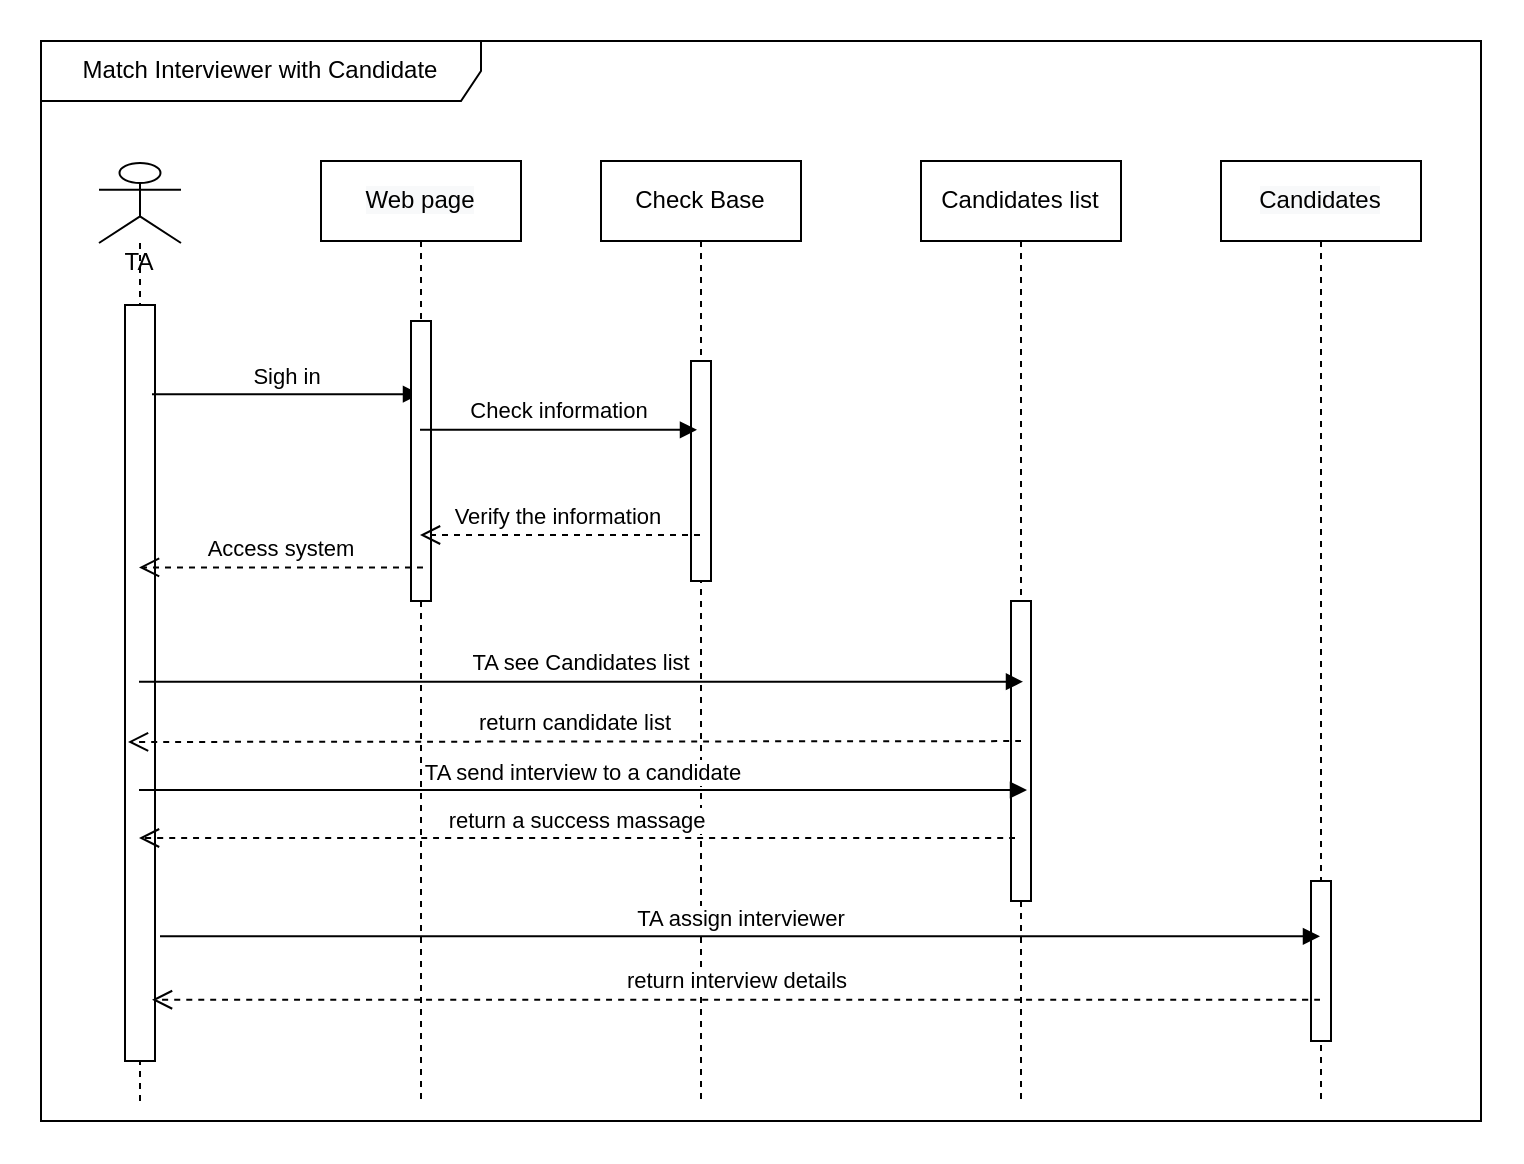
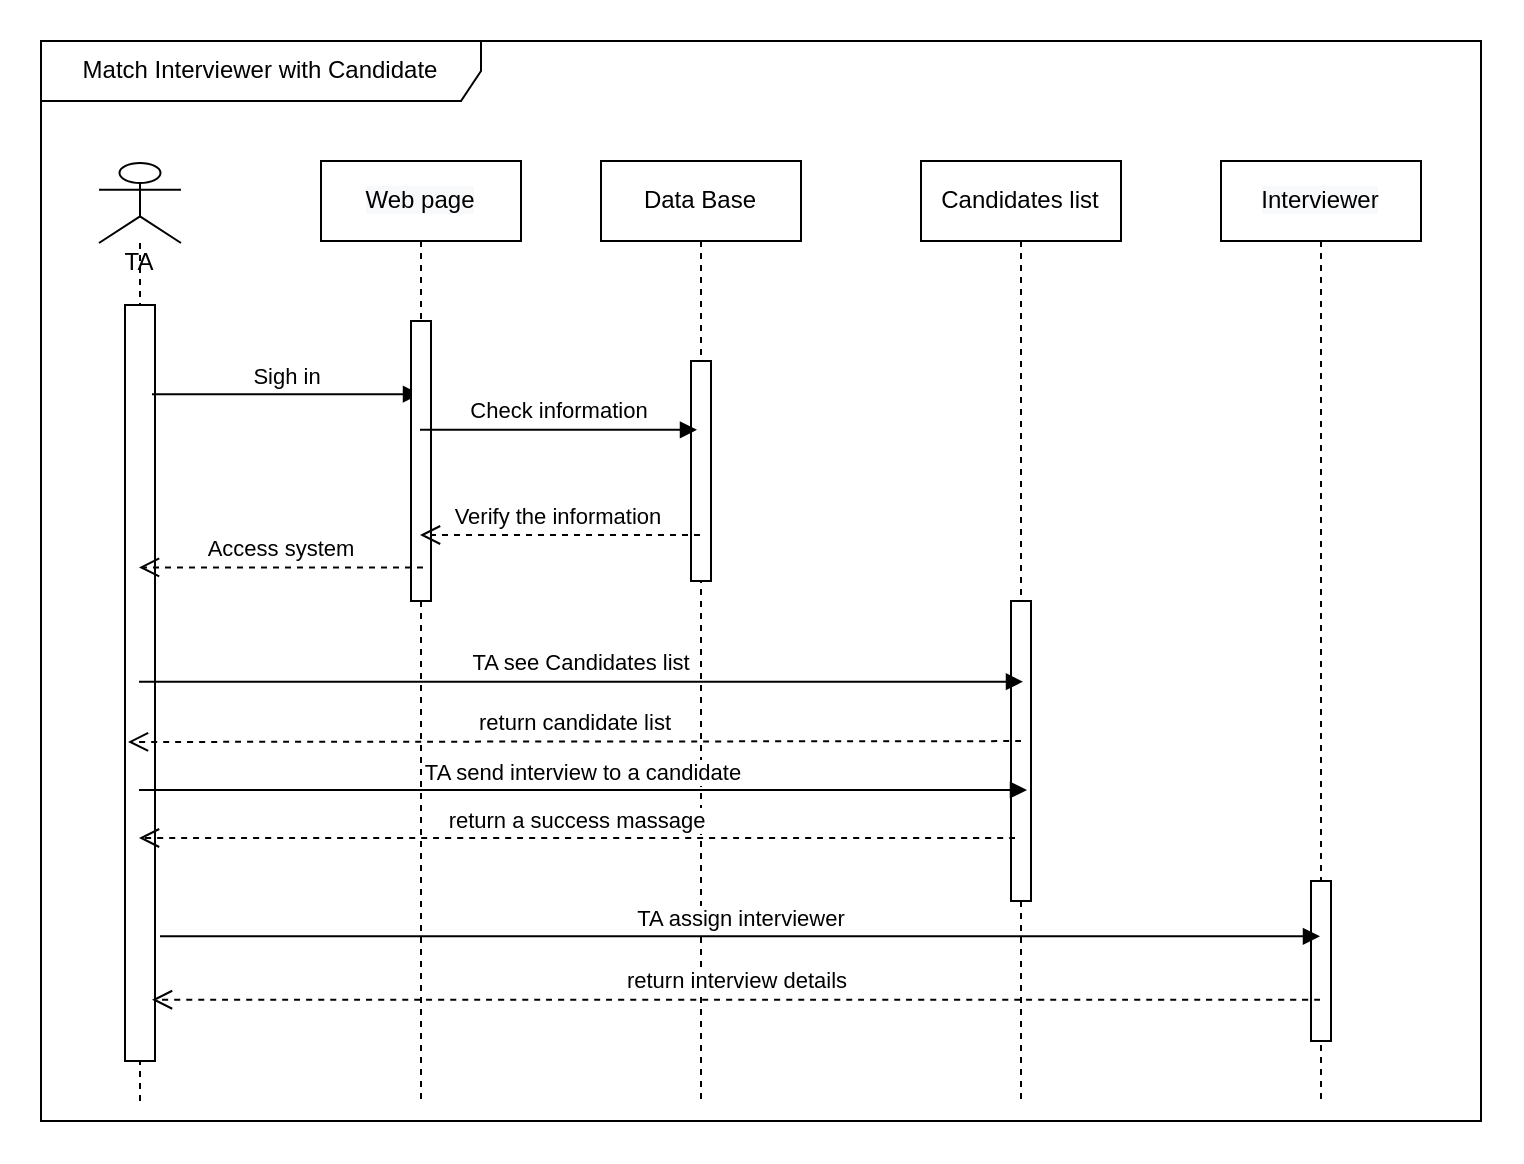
node "Check Base": label "Check Base" -> "Data Base"
node "Candidates": label "Candidates" -> "Interviewer"
